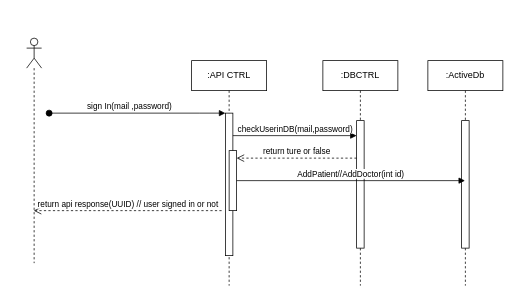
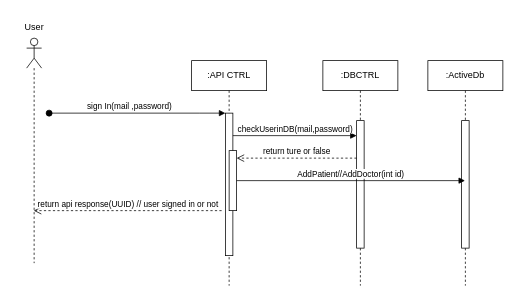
node "User": added
